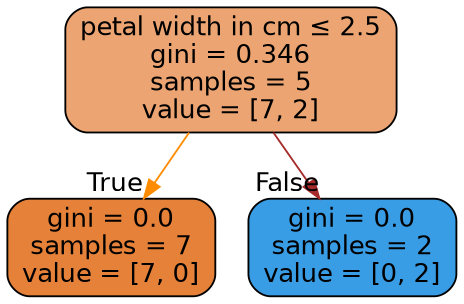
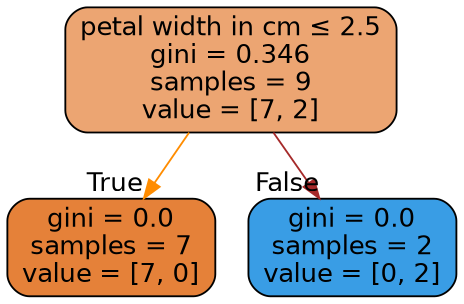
node "petal width in cm ≤ 2.5": text "samples = 5" -> "samples = 9"
